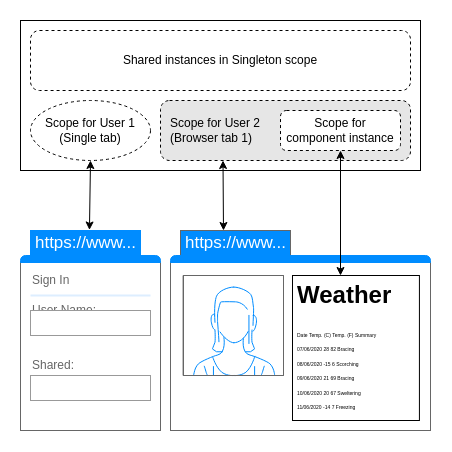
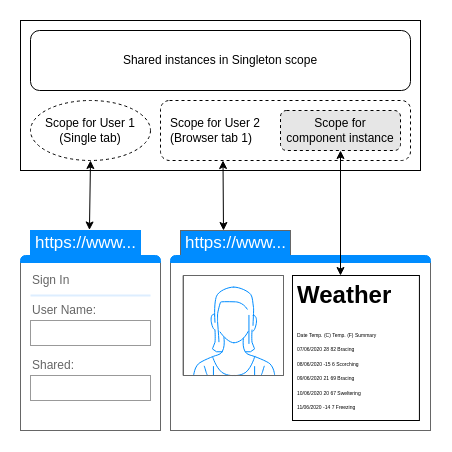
node "Shared instances in Singleton scope": style dashed -> solid
node "Scope for User 2 (Browser tab 1)": fillcolor #e6e6e6 -> #ffffff
node "Scope for component instance": fillcolor #ffffff -> #e6e6e6
node "johndoe": moved (91, 323) -> (91, 333)
